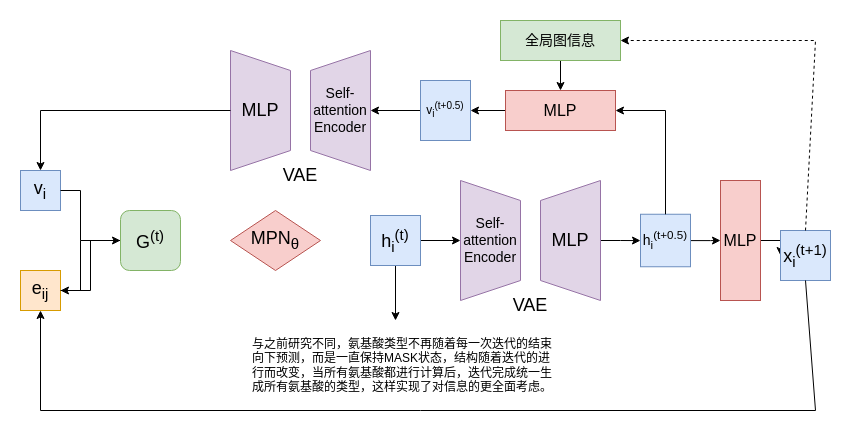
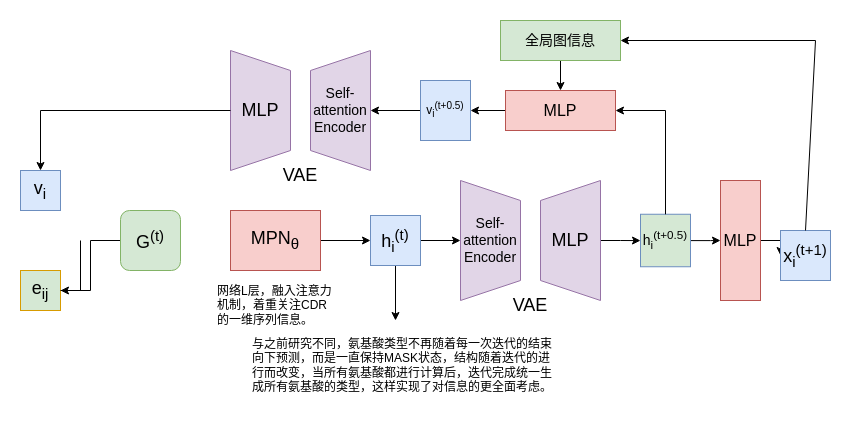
edge "xi(t+1)" -> "全局图信息": style dashed -> solid
edge "vi" -> "G(t)": removed
node "MPNθ": shape diamond -> rectangle
edge "MPNθ" -> "hi(t)": added
node "hi(t+0.5)": fillcolor #dae8fc -> #d5e8d4
node "eij": fillcolor #ffe6cc -> #d5e8d4
node "网络L层，融入注意力机制，着重关注CDR的一维序列信息。": added
edge "xi(t+1)" -> "eij": removed
